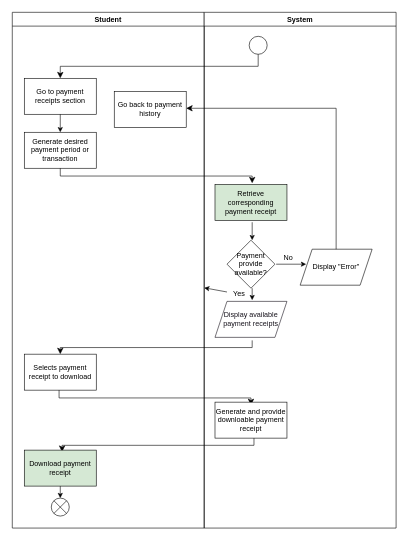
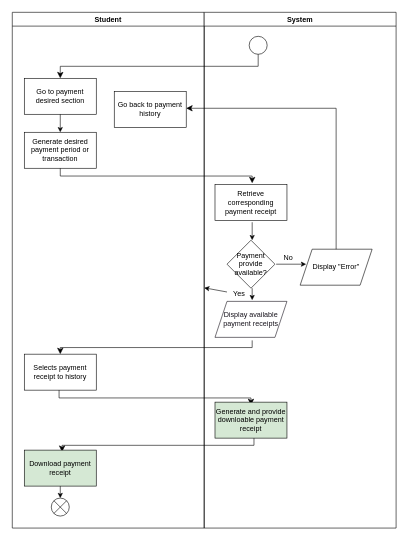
node "Go to payment receipts section": label "Go to payment receipts section" -> "Go to payment desired section"
node "Retrieve corresponding payment receipt": fillcolor #d5e8d4 -> #ffffff
node "Selects payment receipt to download": label "Selects payment receipt to download" -> "Selects payment receipt to history"
node "Generate and provide downloable payment receipt": fillcolor #ffffff -> #d5e8d4
